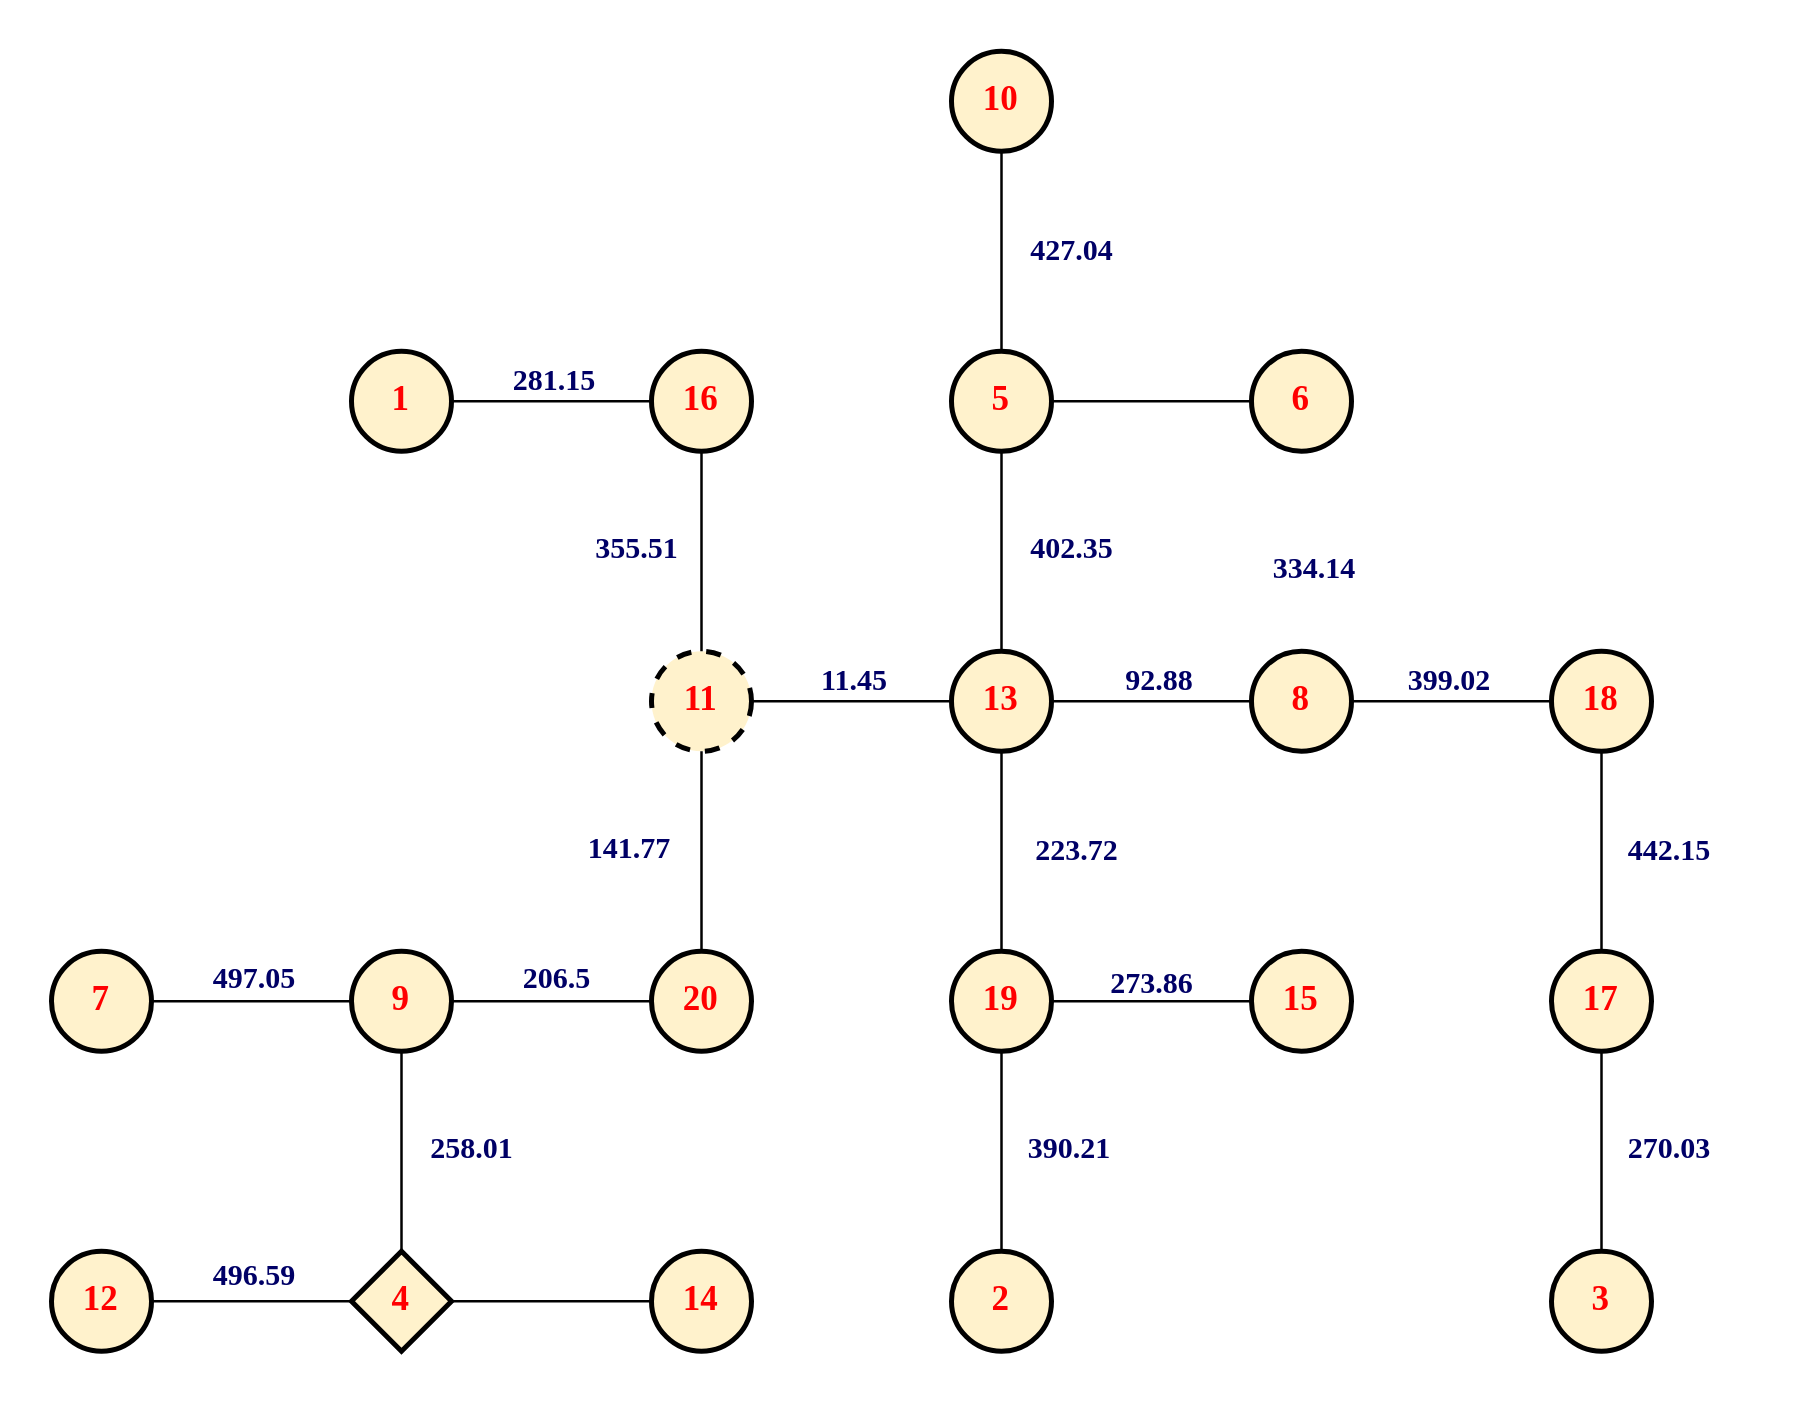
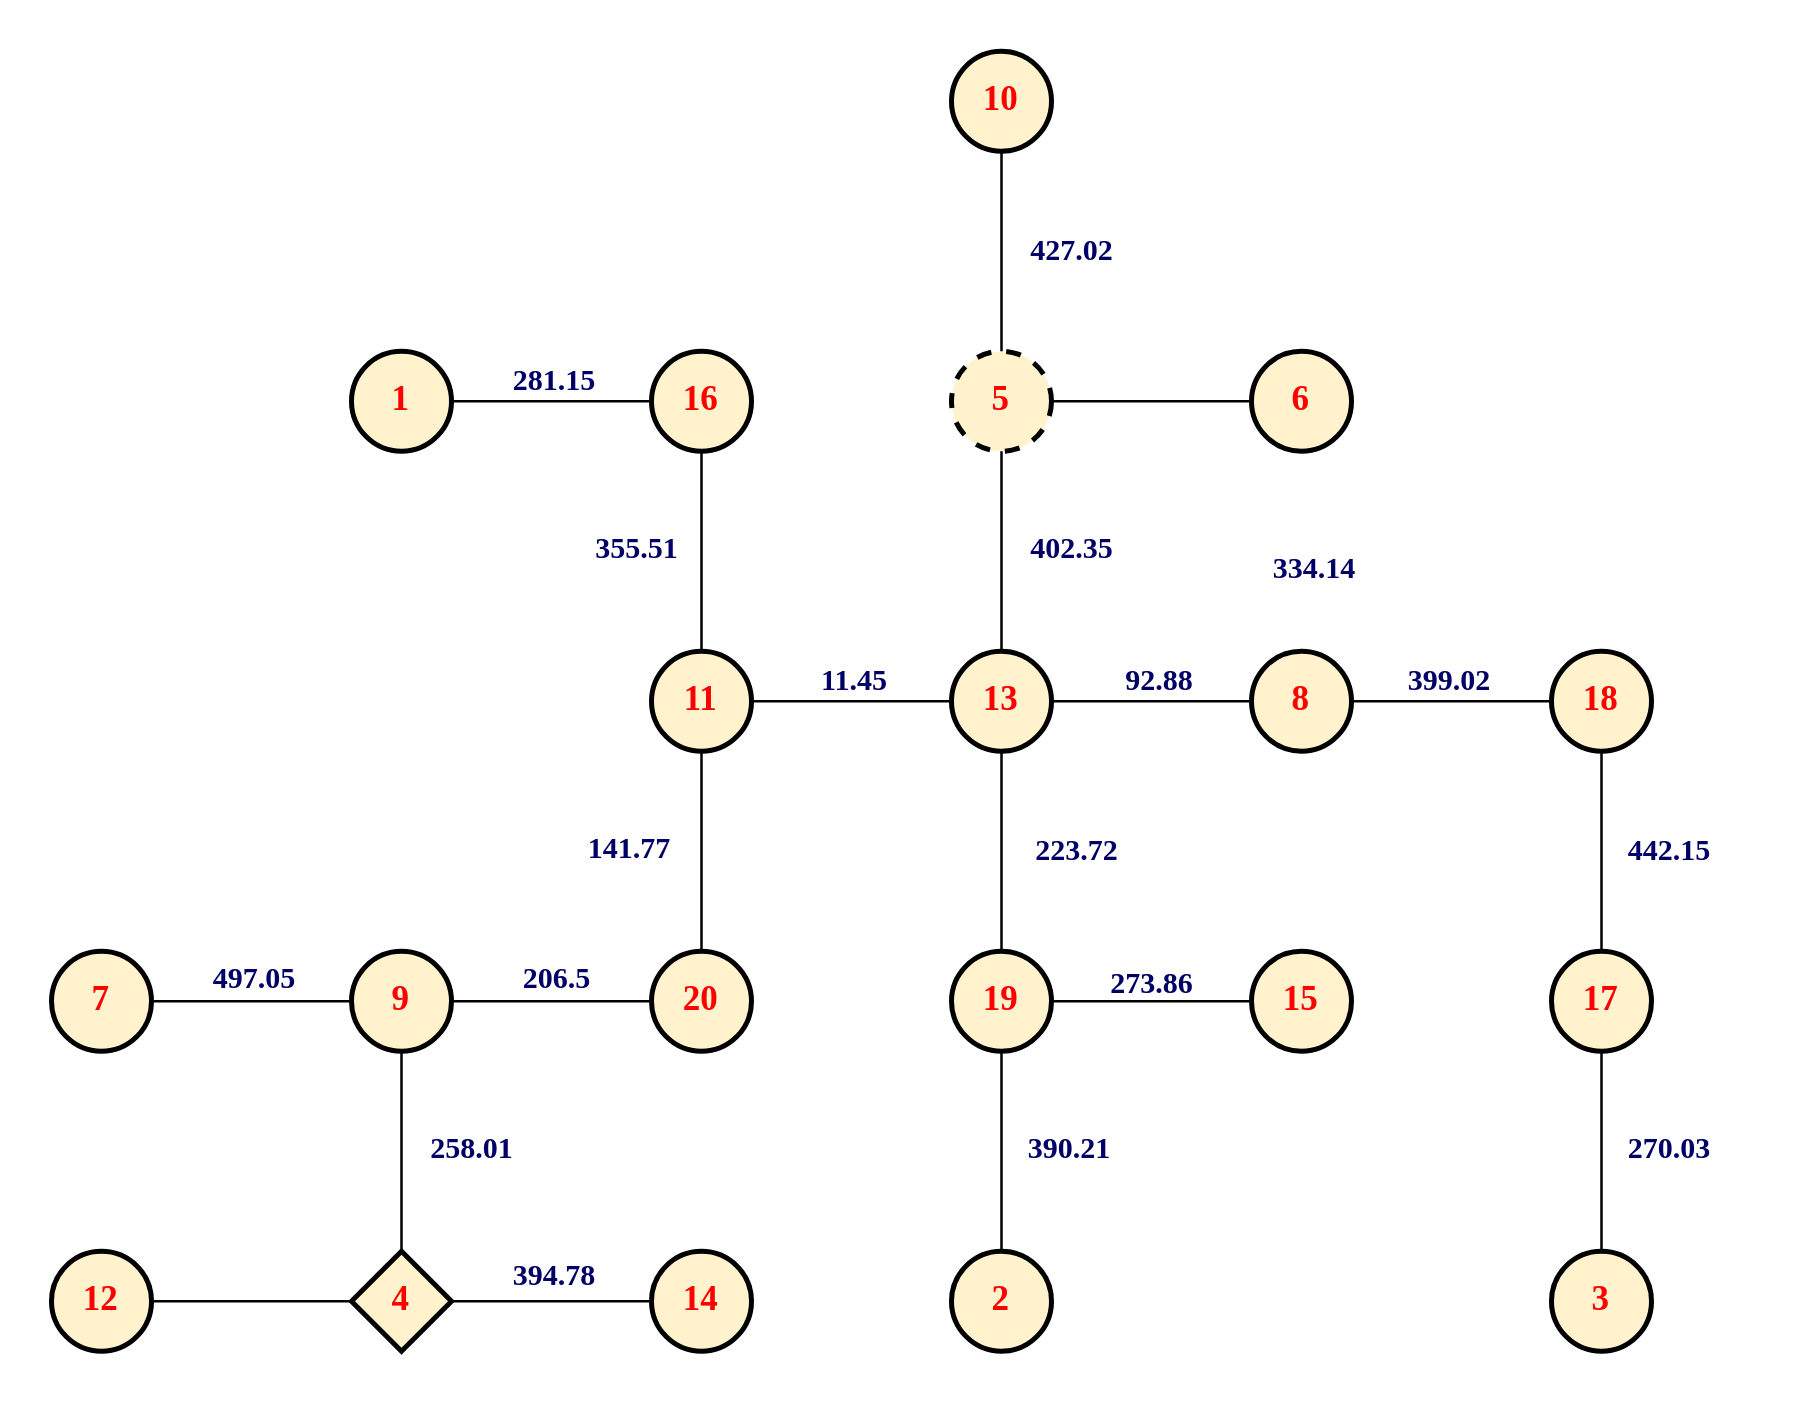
node "427.04": label "427.04" -> "427.02"
node "5": style solid -> dashed
node "11": style dashed -> solid
node "496.59": removed
node "394.78": added
